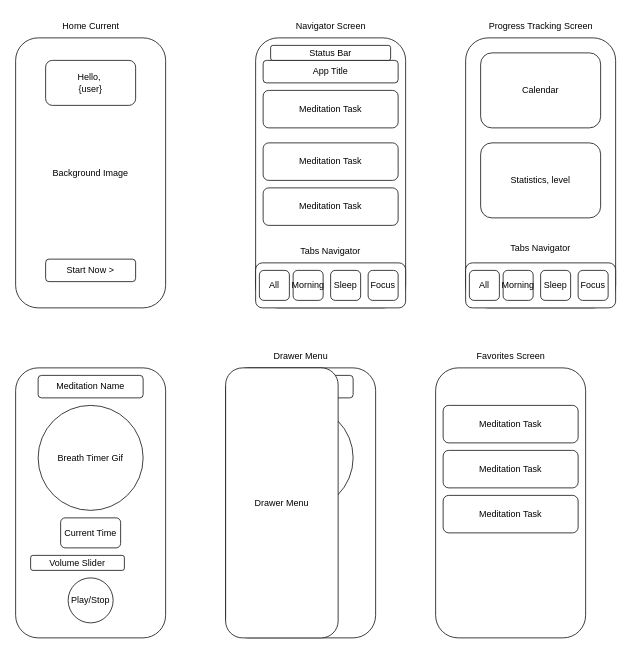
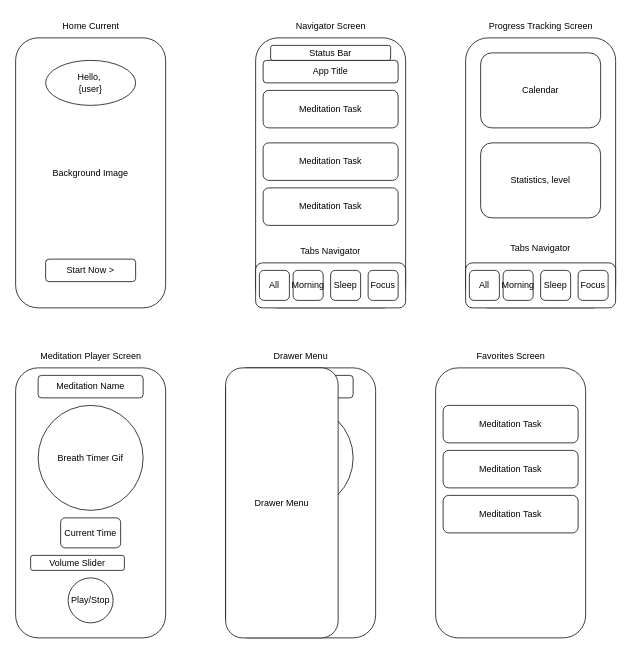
node "Hello, {user}": shape rounded rectangle -> ellipse
node "Meditation Player Screen": added
